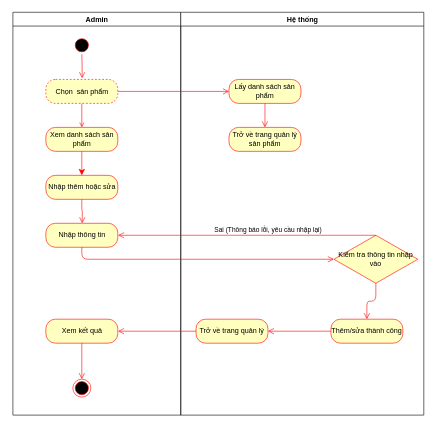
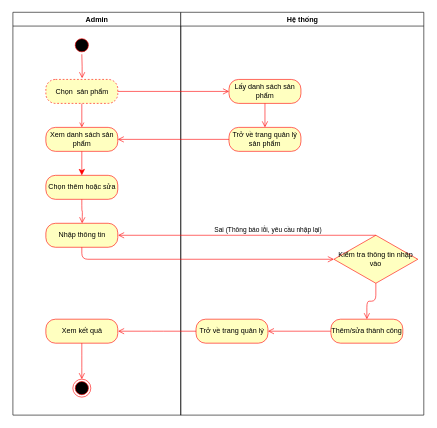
edge "Trở về trang quản lý sản phẩm" -> "Xem danh sách sản phẩm": added
node "Nhập thêm hoặc sửa": label "Nhập thêm hoặc sửa" -> "Chọn thêm hoặc sửa"
